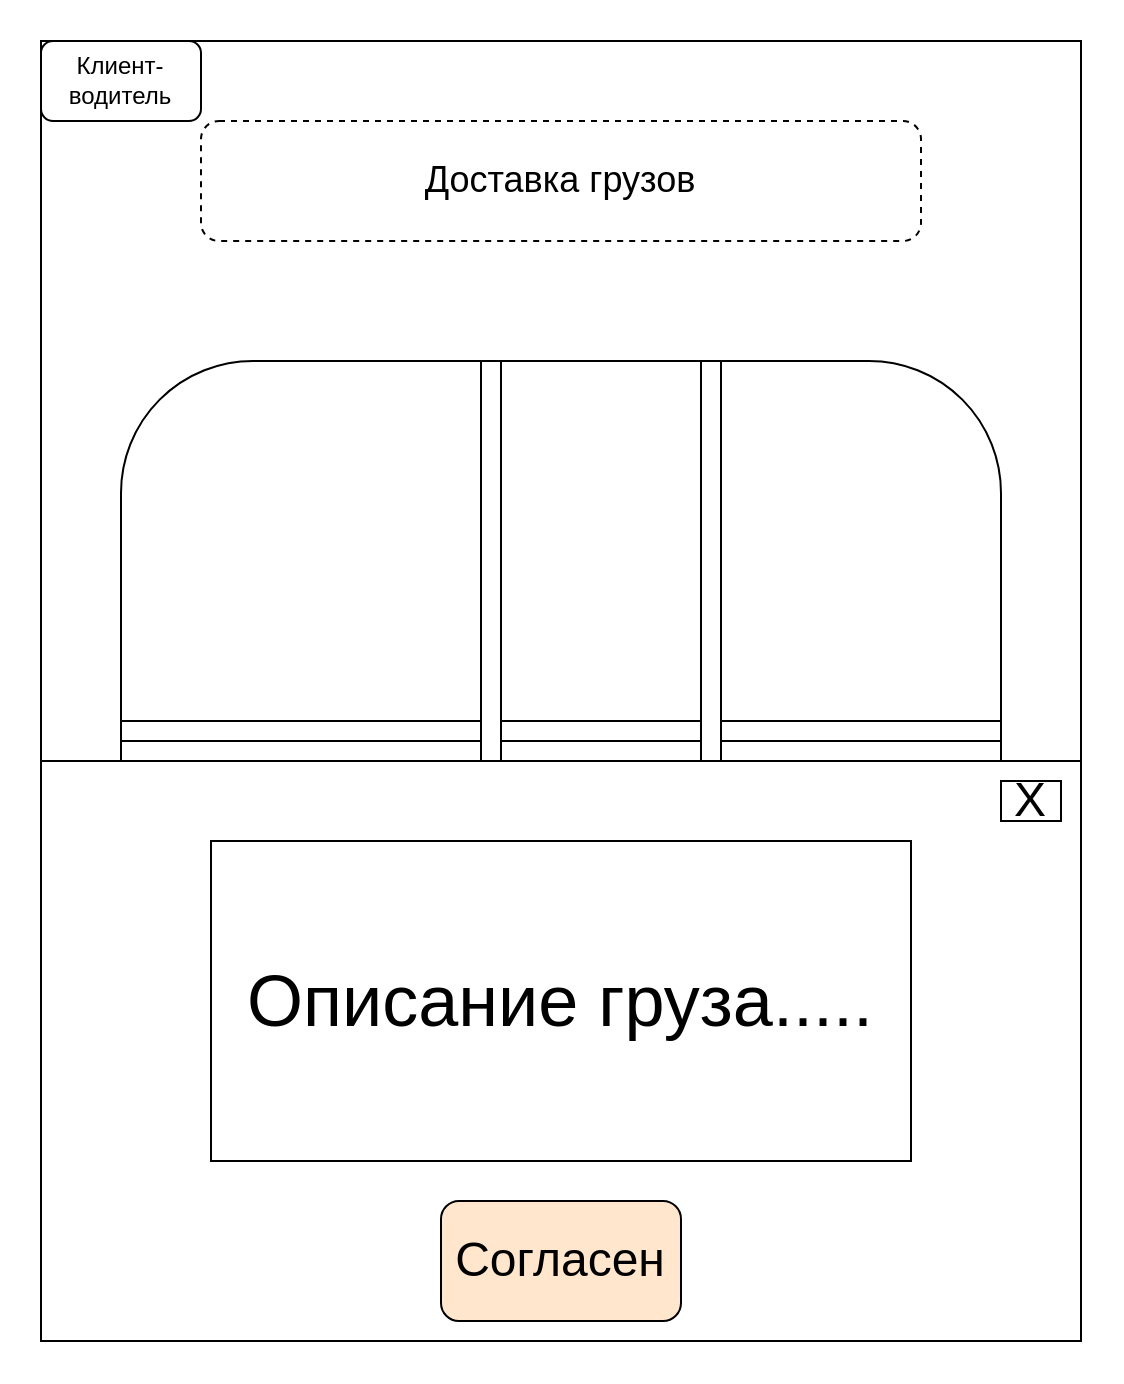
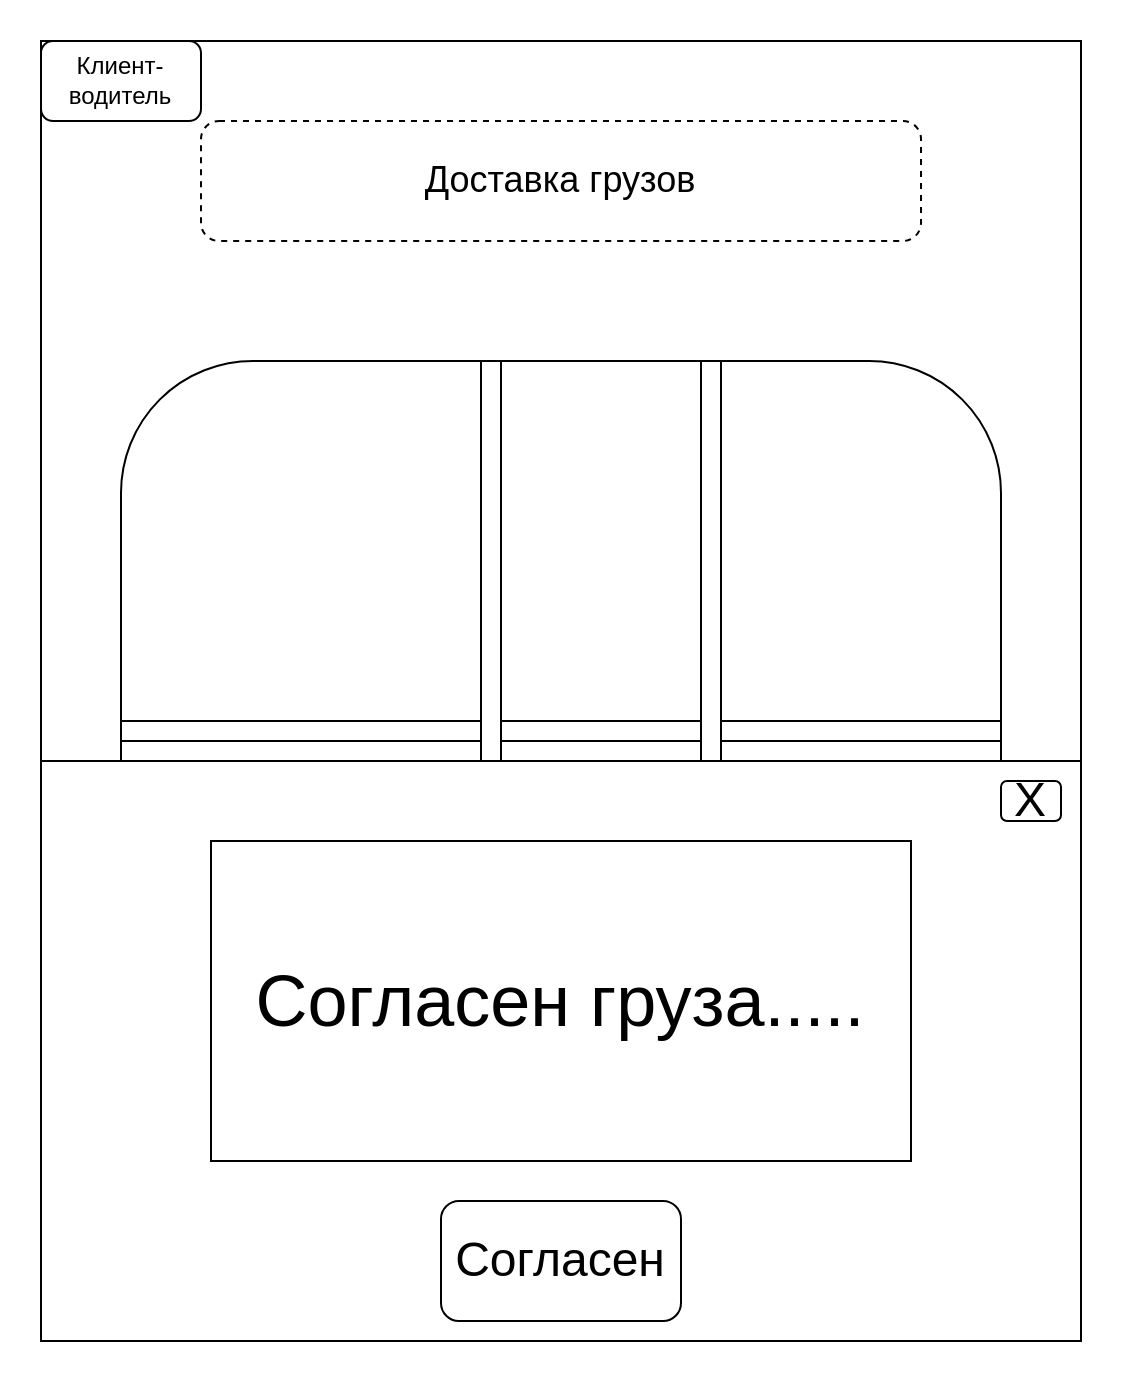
node "X": shape rectangle -> rounded rectangle
node "Описание груза.....": label "Описание груза....." -> "Согласен груза....."
node "Согласен": fillcolor #ffe6cc -> #ffffff
